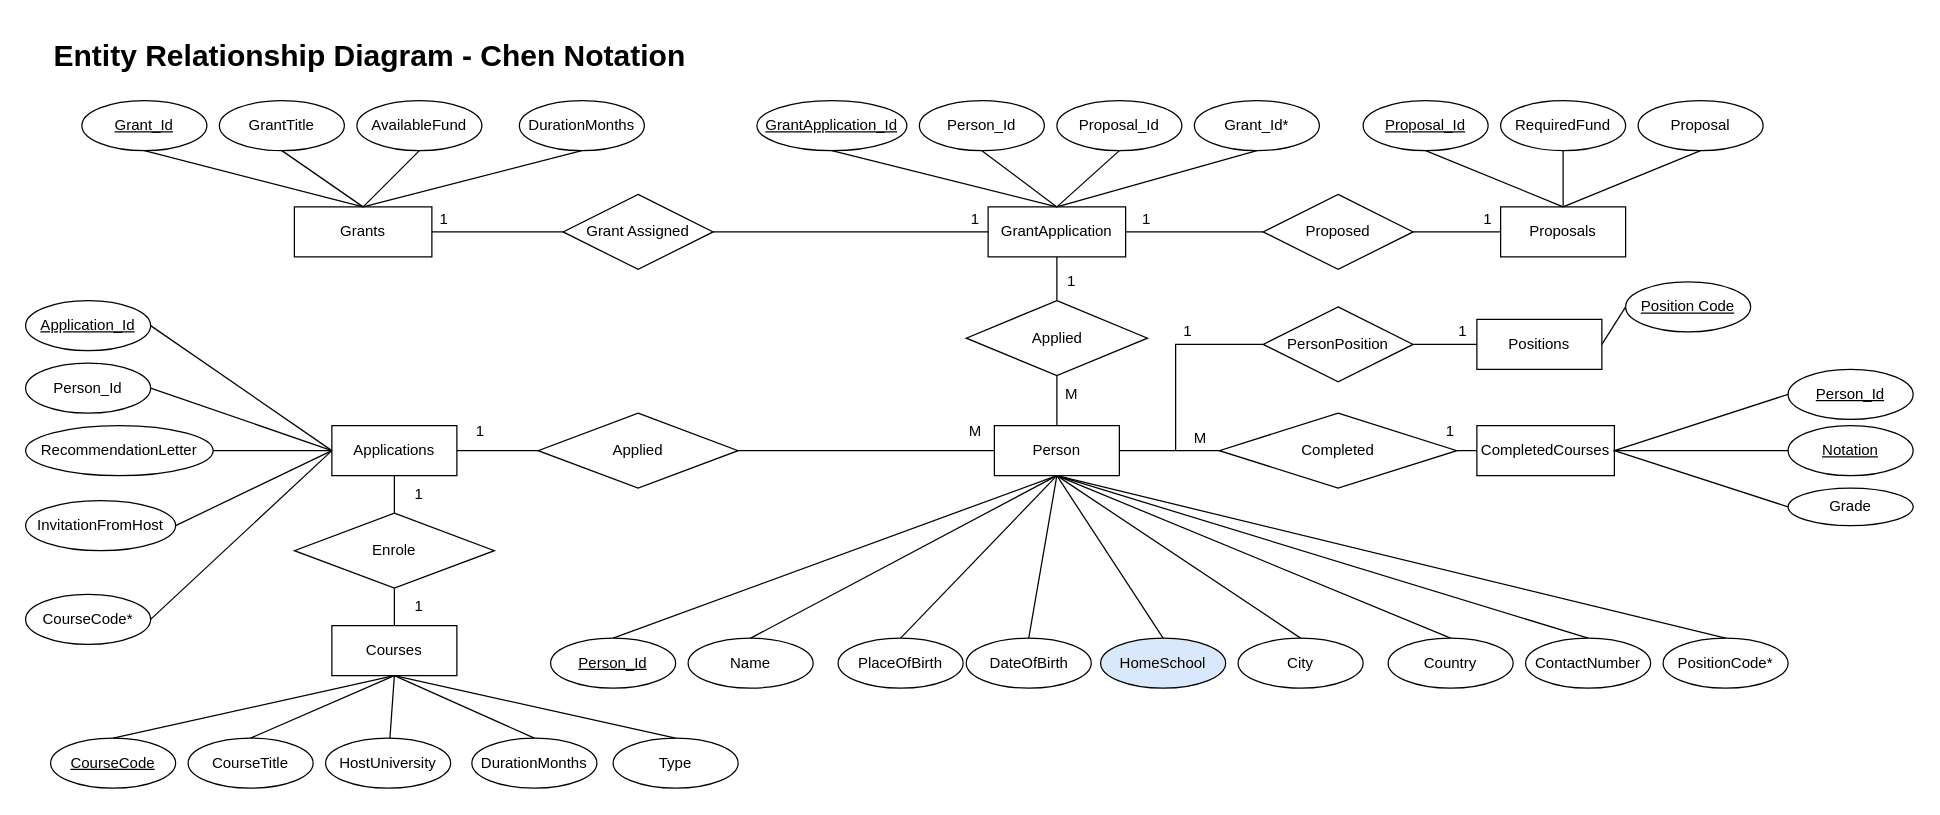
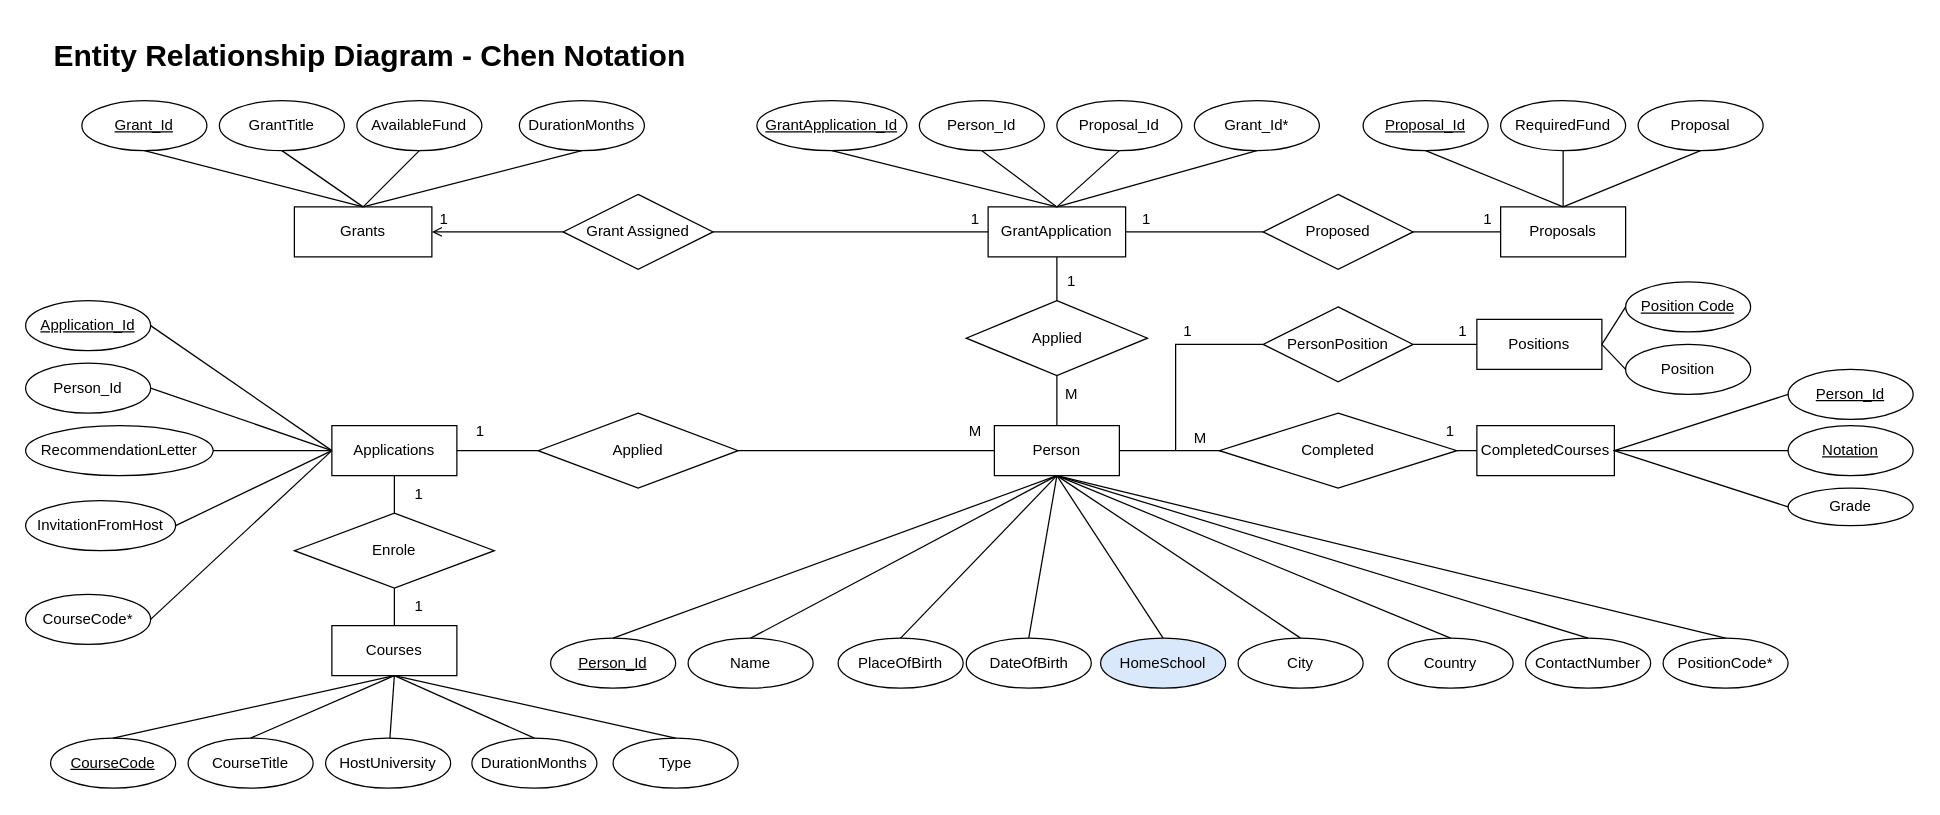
edge "Grants" -- "Grant Assigned": arrowhead none -> open
edge "Positions" -- "Position": added
node "Position": added
